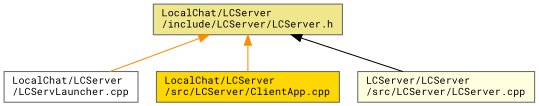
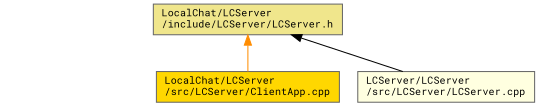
node "LocalChat/LCServer /LCServLauncher.cpp": removed
